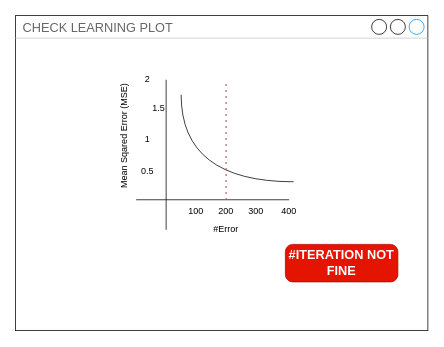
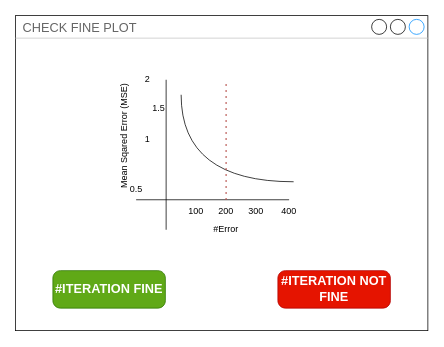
node "CHECK LEARNING PLOT": label "CHECK LEARNING PLOT" -> "CHECK FINE PLOT"
node "0.5": moved (147, 170) -> (136, 189)
node "#ITERATION NOT FINE": moved (342, 263) -> (334, 289)
node "#ITERATION FINE": added
